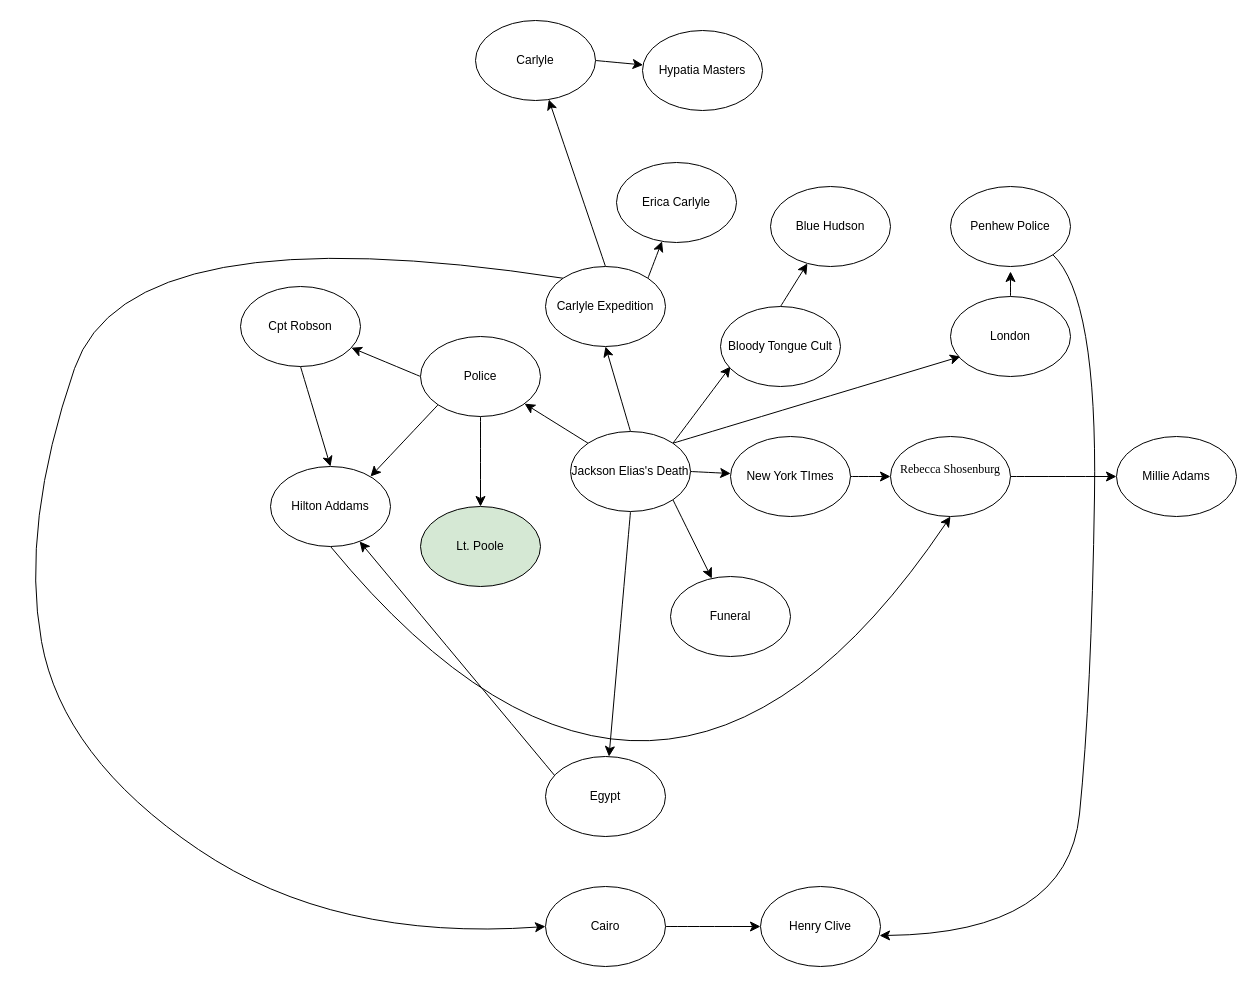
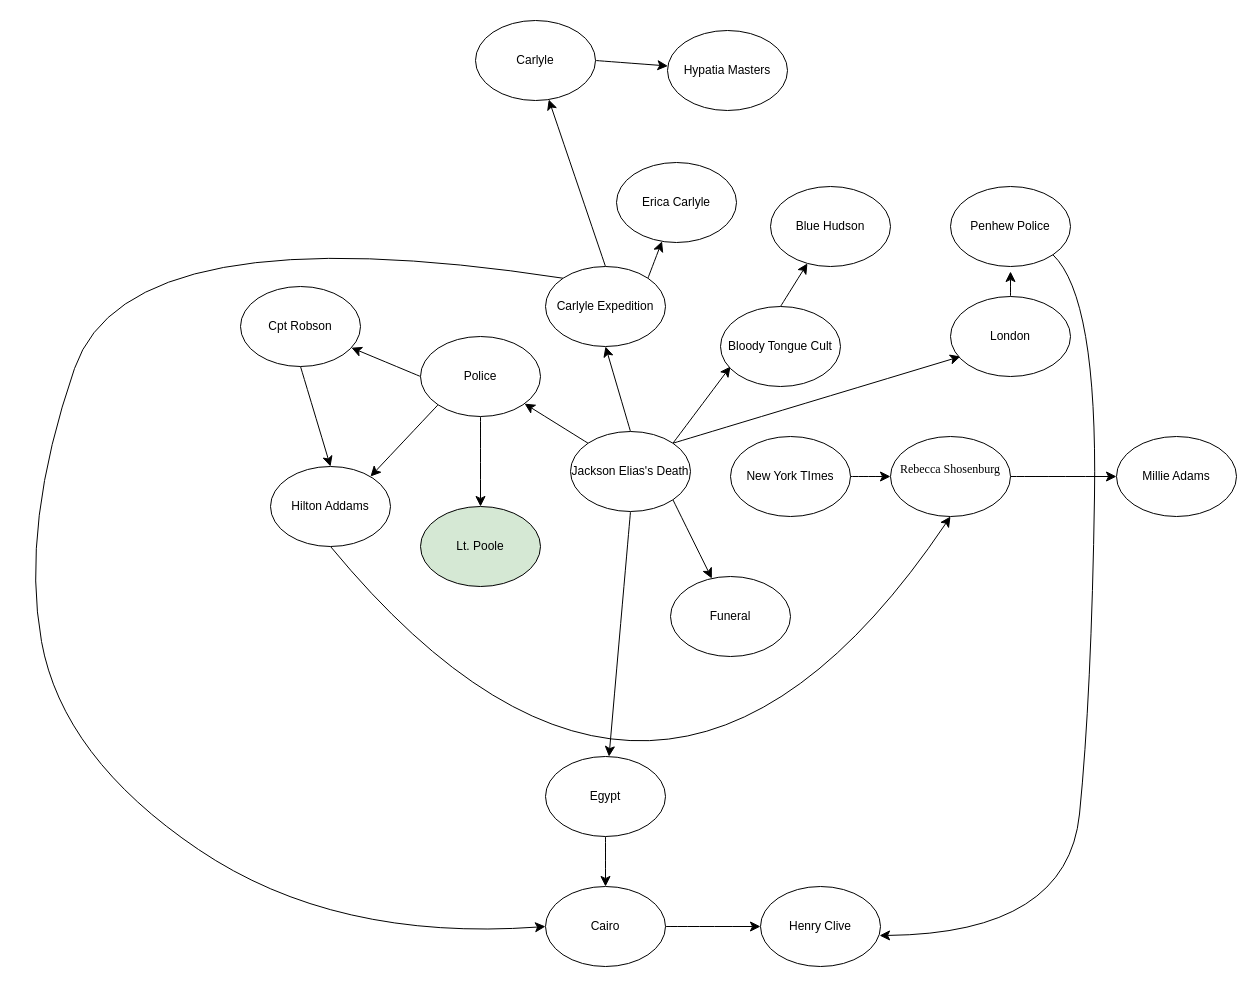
node "Hypatia Masters": moved (703, 71) -> (728, 71)
edge "Jackson Elias's Death" -> "New York TImes": removed
edge "Egypt" -> "Hilton Addams": now "Egypt" -> "Cairo"
